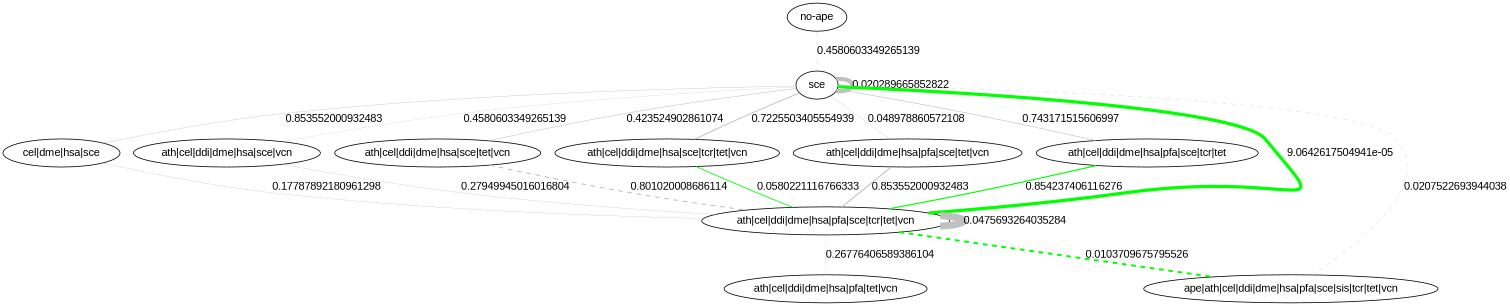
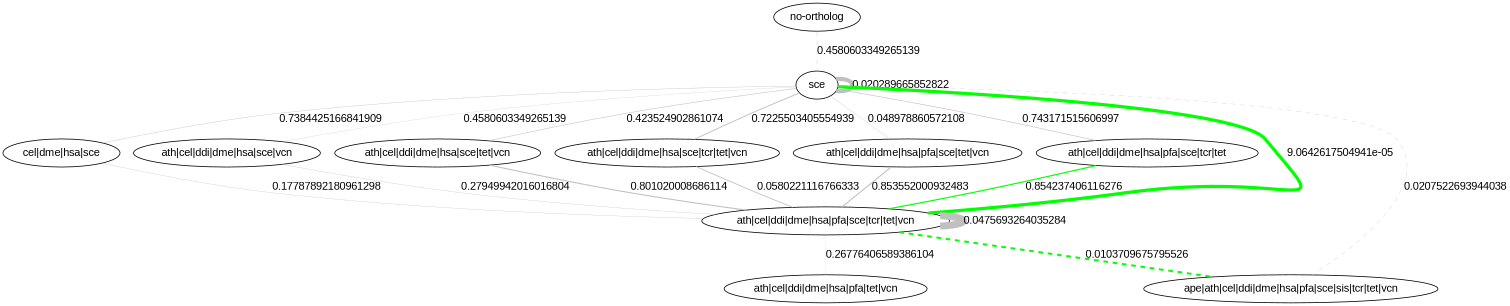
node "no-ape": label "no-ape" -> "no-ortholog"
edge "sce" -- "cel|dme|hsa|sce": label "0.853552000932483" -> "0.7384425166841909"
edge "ath|cel|ddi|dme|hsa|sce|vcn" -- "ath|cel|ddi|dme|hsa|pfa|sce|tcr|tet|vcn": label "0.27949945016016804" -> "0.27949942016016804"
edge "ath|cel|ddi|dme|hsa|sce|tcr|tet|vcn" -- "ath|cel|ddi|dme|hsa|pfa|sce|tcr|tet|vcn": color green -> grey
edge "ath|cel|ddi|dme|hsa|sce|tet|vcn" -- "ath|cel|ddi|dme|hsa|pfa|sce|tcr|tet|vcn": style dashed -> solid
